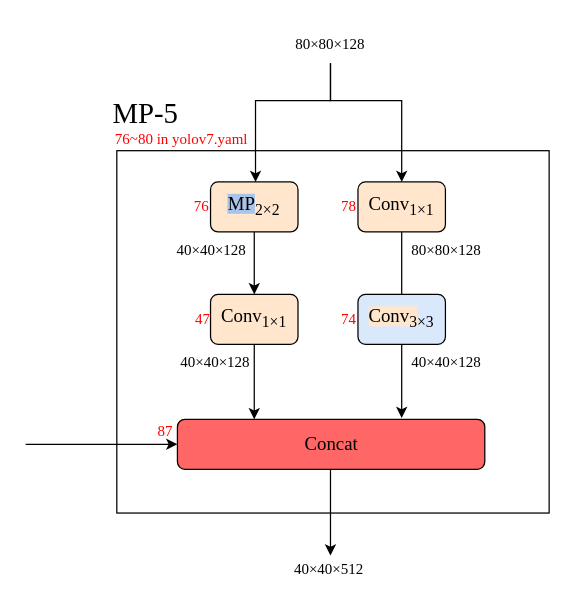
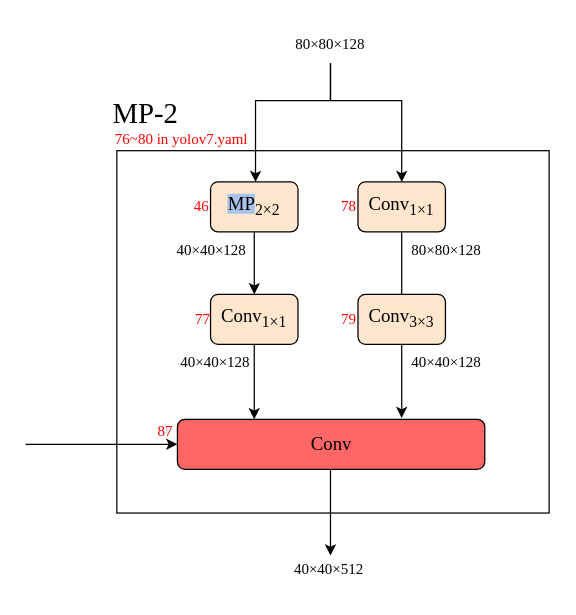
node "MP-5": label "MP-5" -> "MP-2"
node "76": label "76" -> "46"
node "47": label "47" -> "77"
node "74": label "74" -> "79"
node "Conv3×3": fillcolor #dae8fc -> #ffe6cc
node "Concat": label "Concat" -> "Conv"
